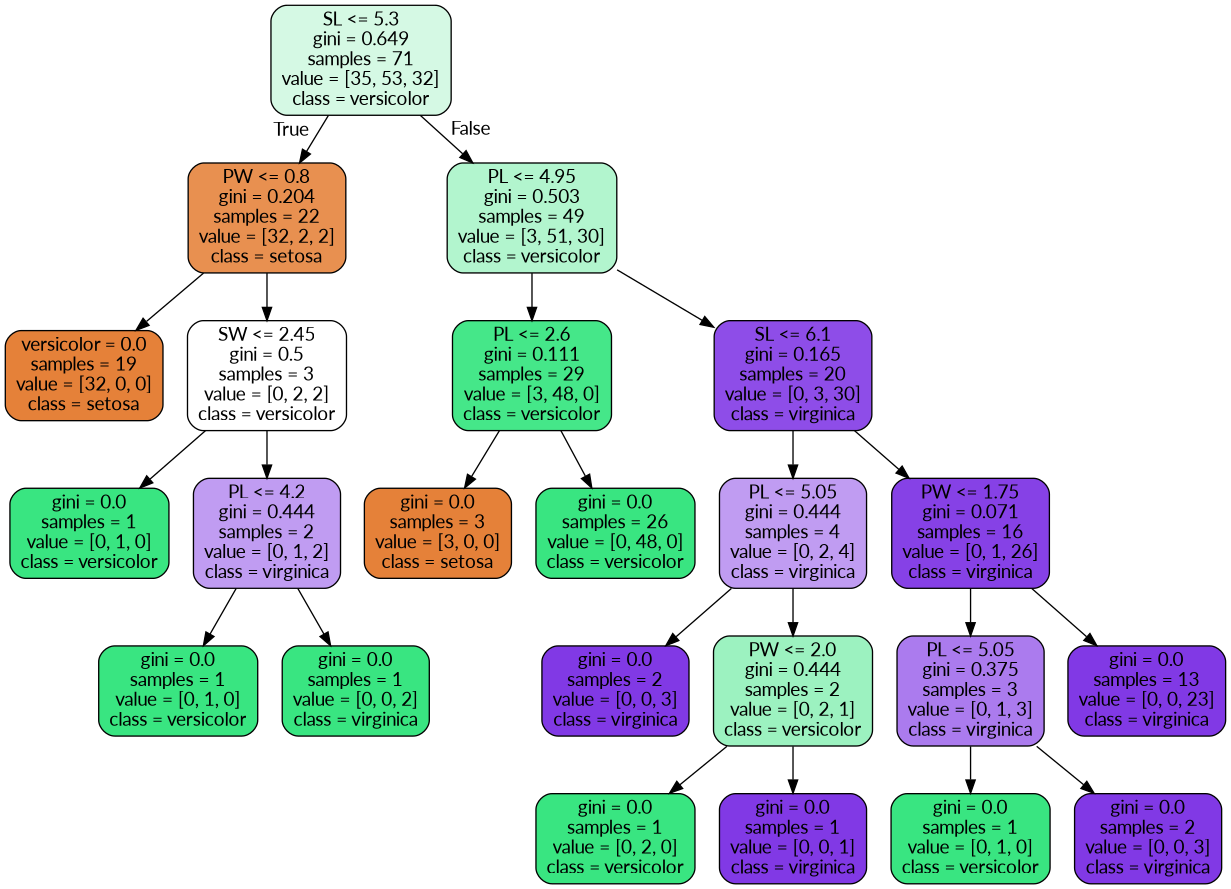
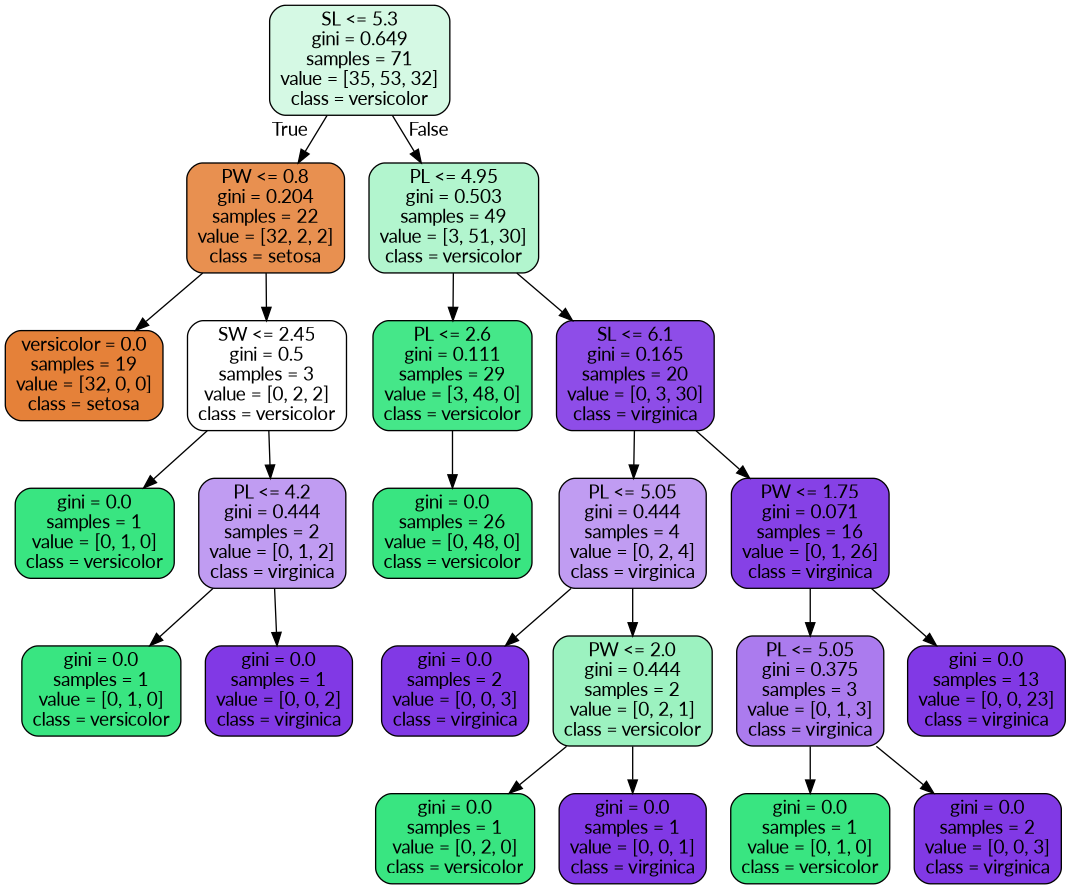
node "gini = 0.0 samples = 3 value = [3, 0, 0] class = setosa": removed
node "gini = 0.0 samples = 1 value = [0, 0, 2] class = virginica": fillcolor #39e581 -> #8139e5
